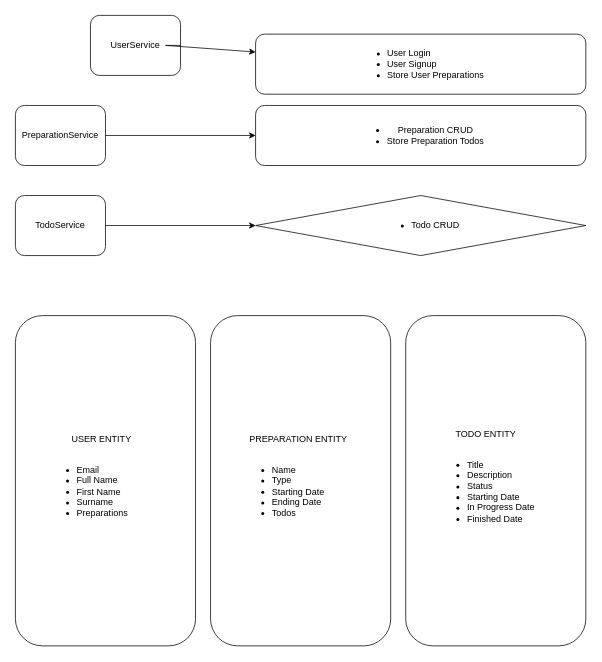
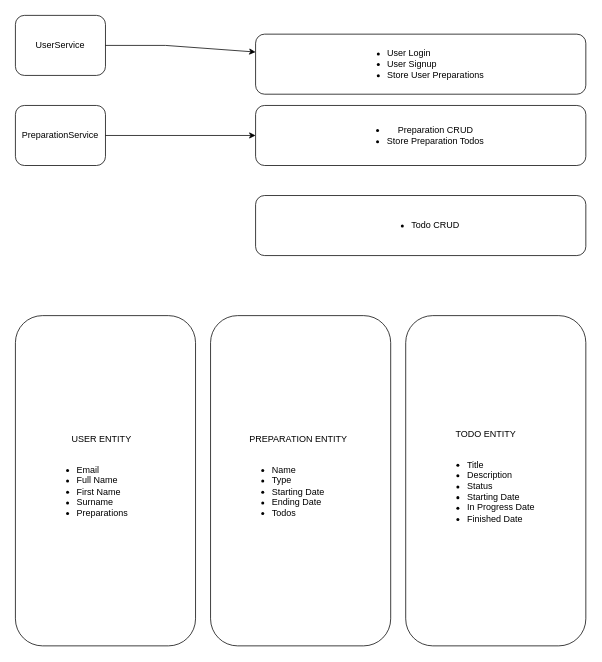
node "UserService": moved (135, 45) -> (60, 45)
node "TodoService": removed
edge "TodoService" -> "Todo CRUD": removed
node "Todo CRUD": shape diamond -> rounded rectangle
